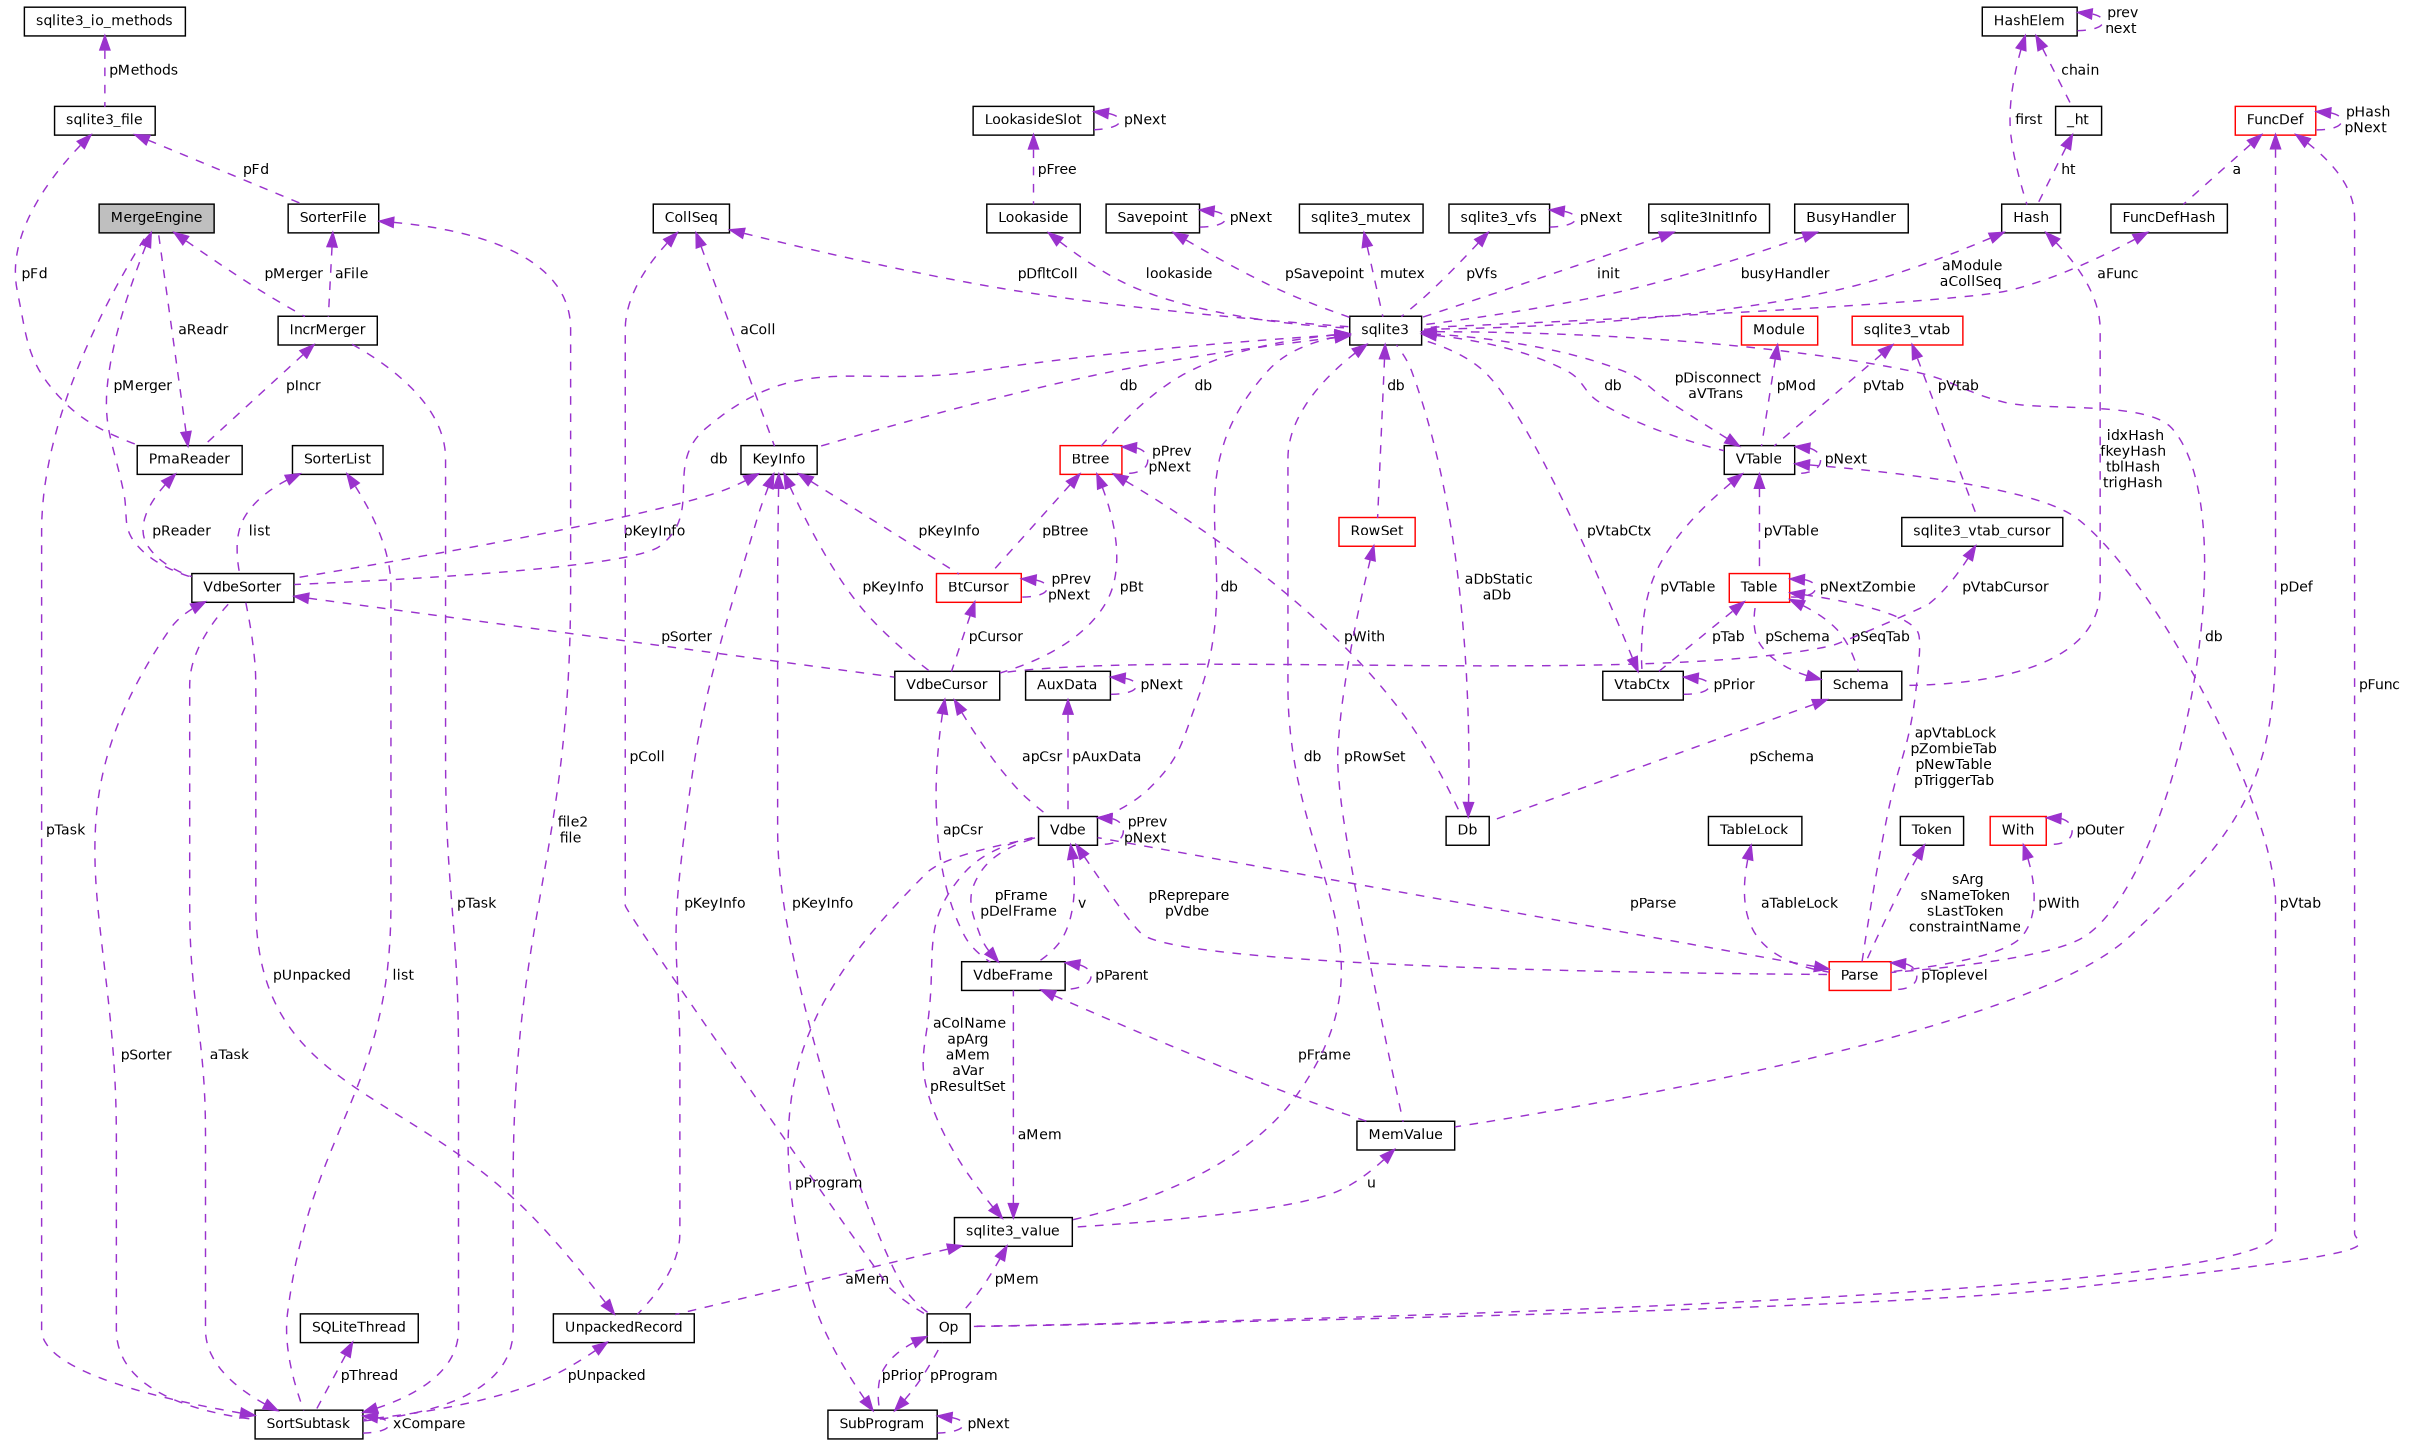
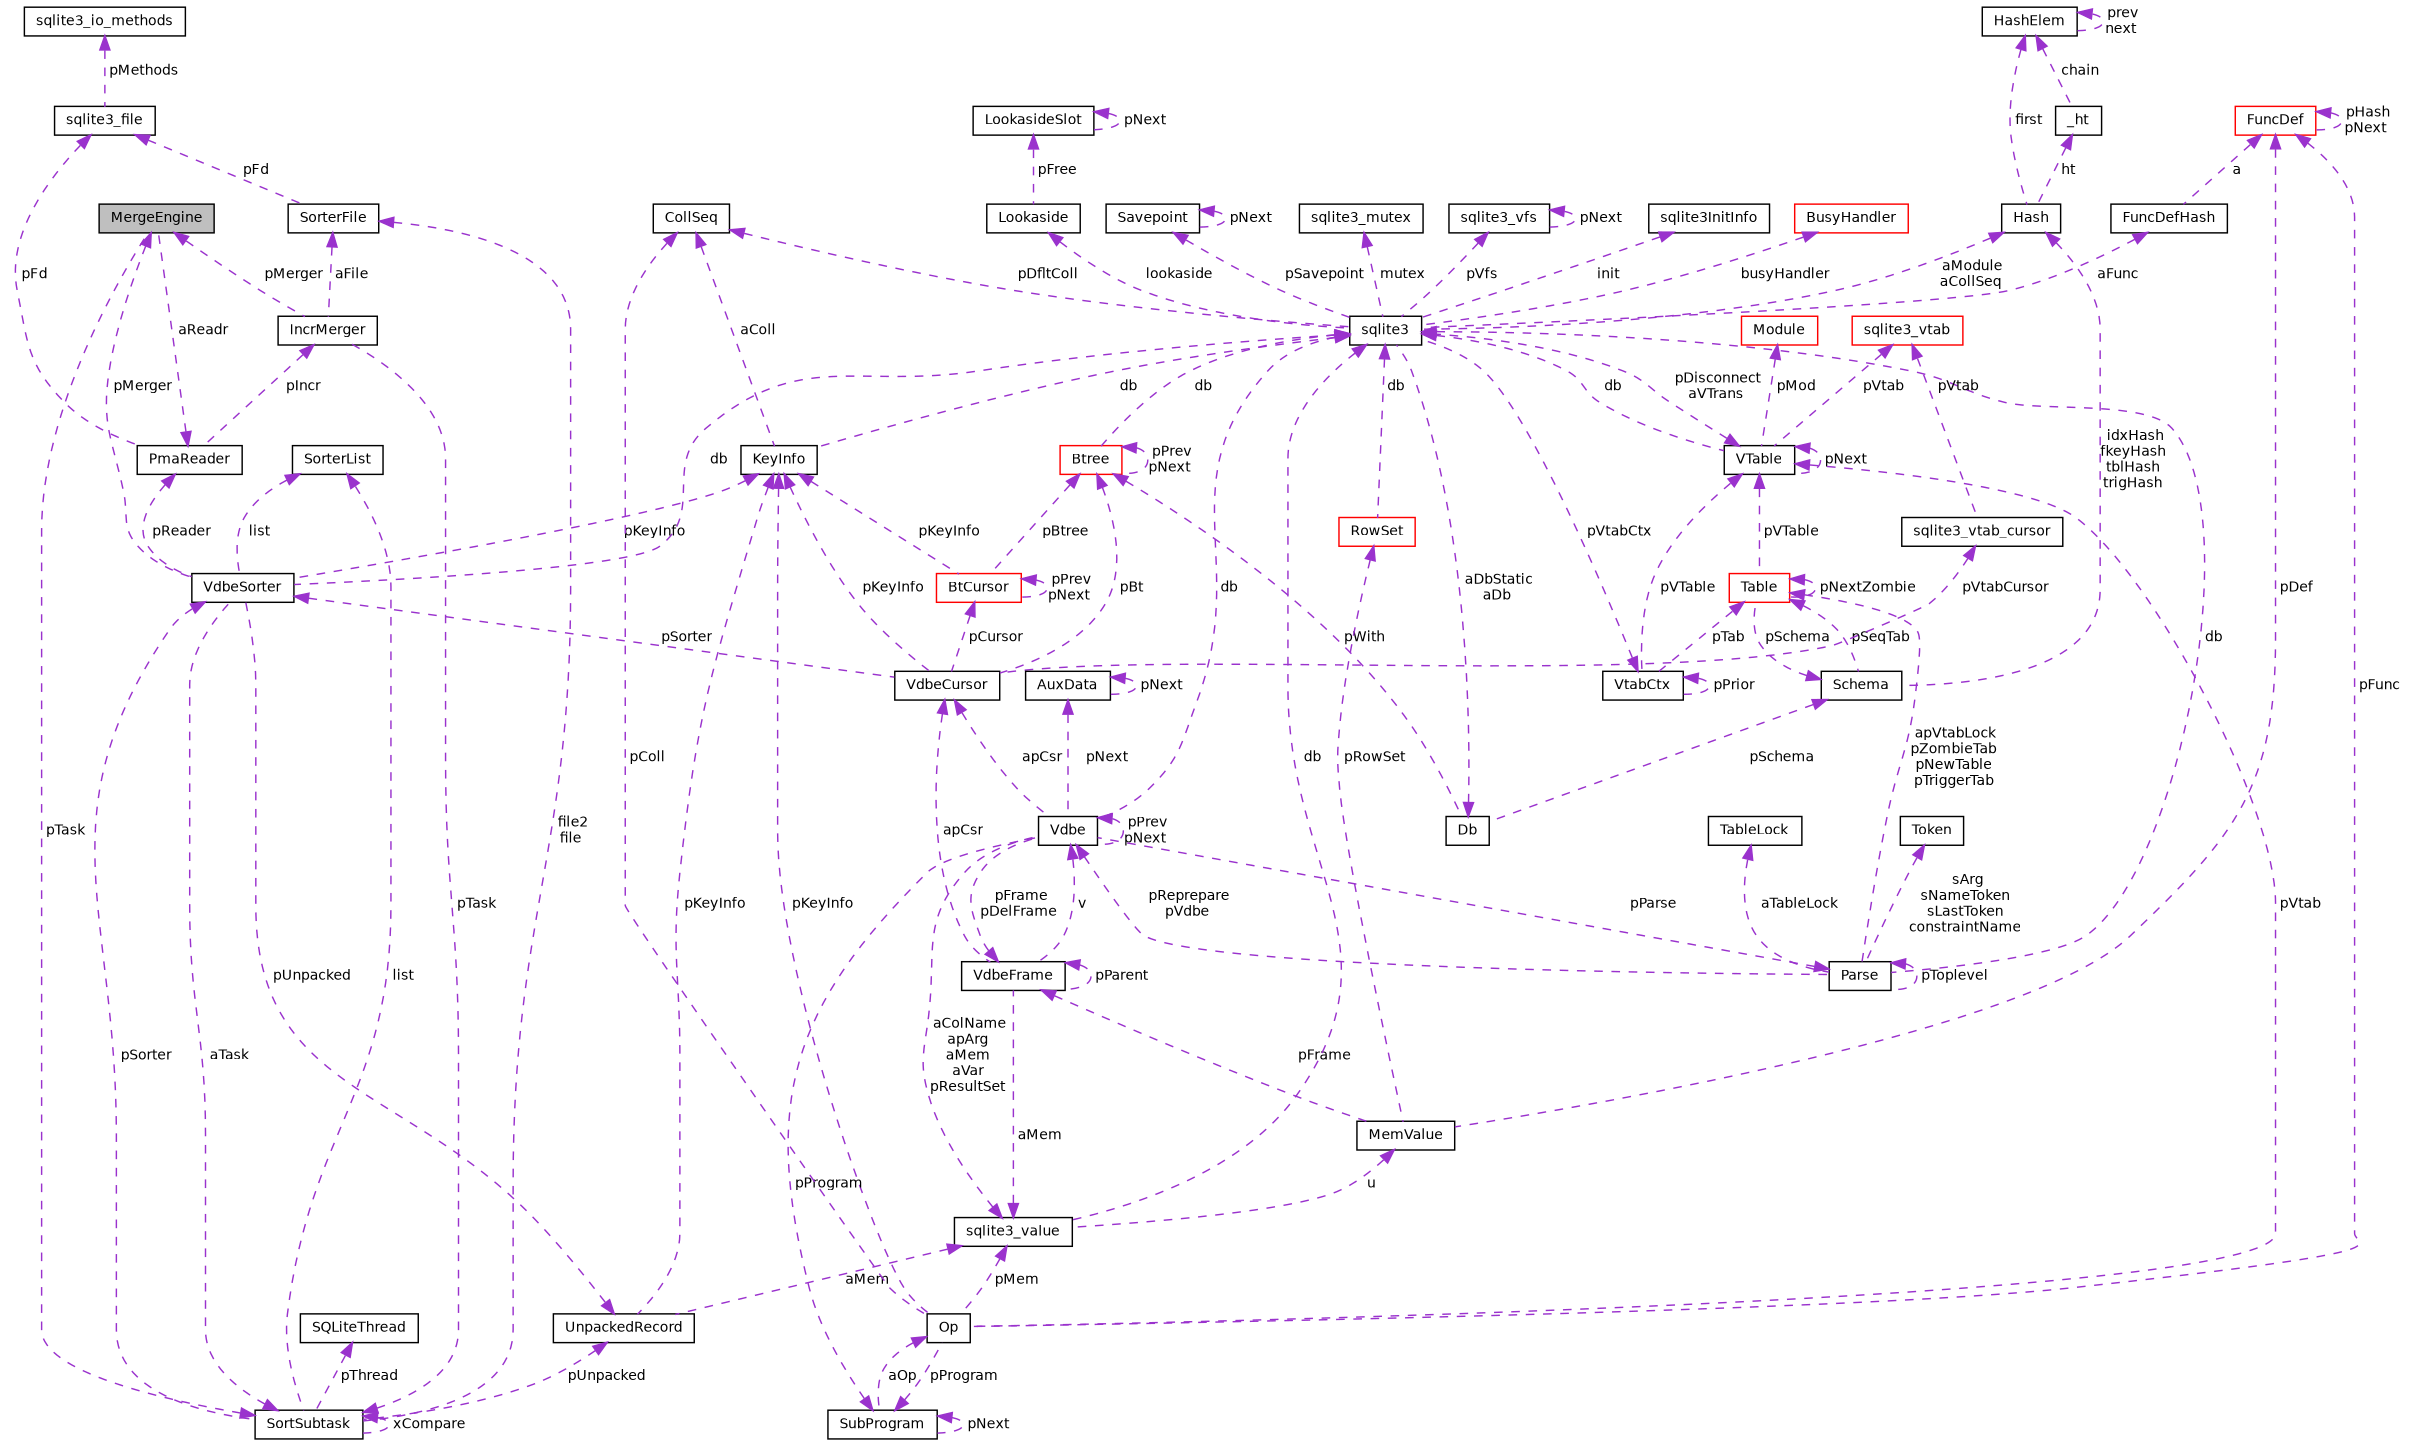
node "BusyHandler": color black -> red
edge "Vdbe" -> "AuxData": label " pAuxData" -> " pNext"
node "With": removed
node "Parse": color red -> black
edge "SubProgram" -> "Op": label " pPrior" -> " aOp"
